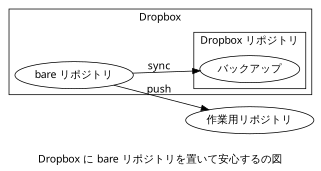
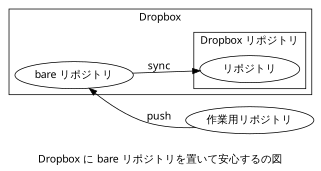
node "バックアップ": label "バックアップ" -> "リポジトリ"
edge "bare リポジトリ" -> "作業用リポジトリ": reversed
